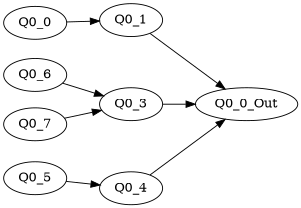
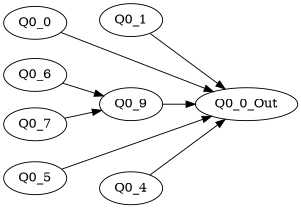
edge "Q0_0" -> "Q0_1": now "Q0_0" -> "Q0_0_Out"
node "Q0_3": label "Q0_3" -> "Q0_9"
edge "Q0_5" -> "Q0_4": now "Q0_5" -> "Q0_0_Out"
